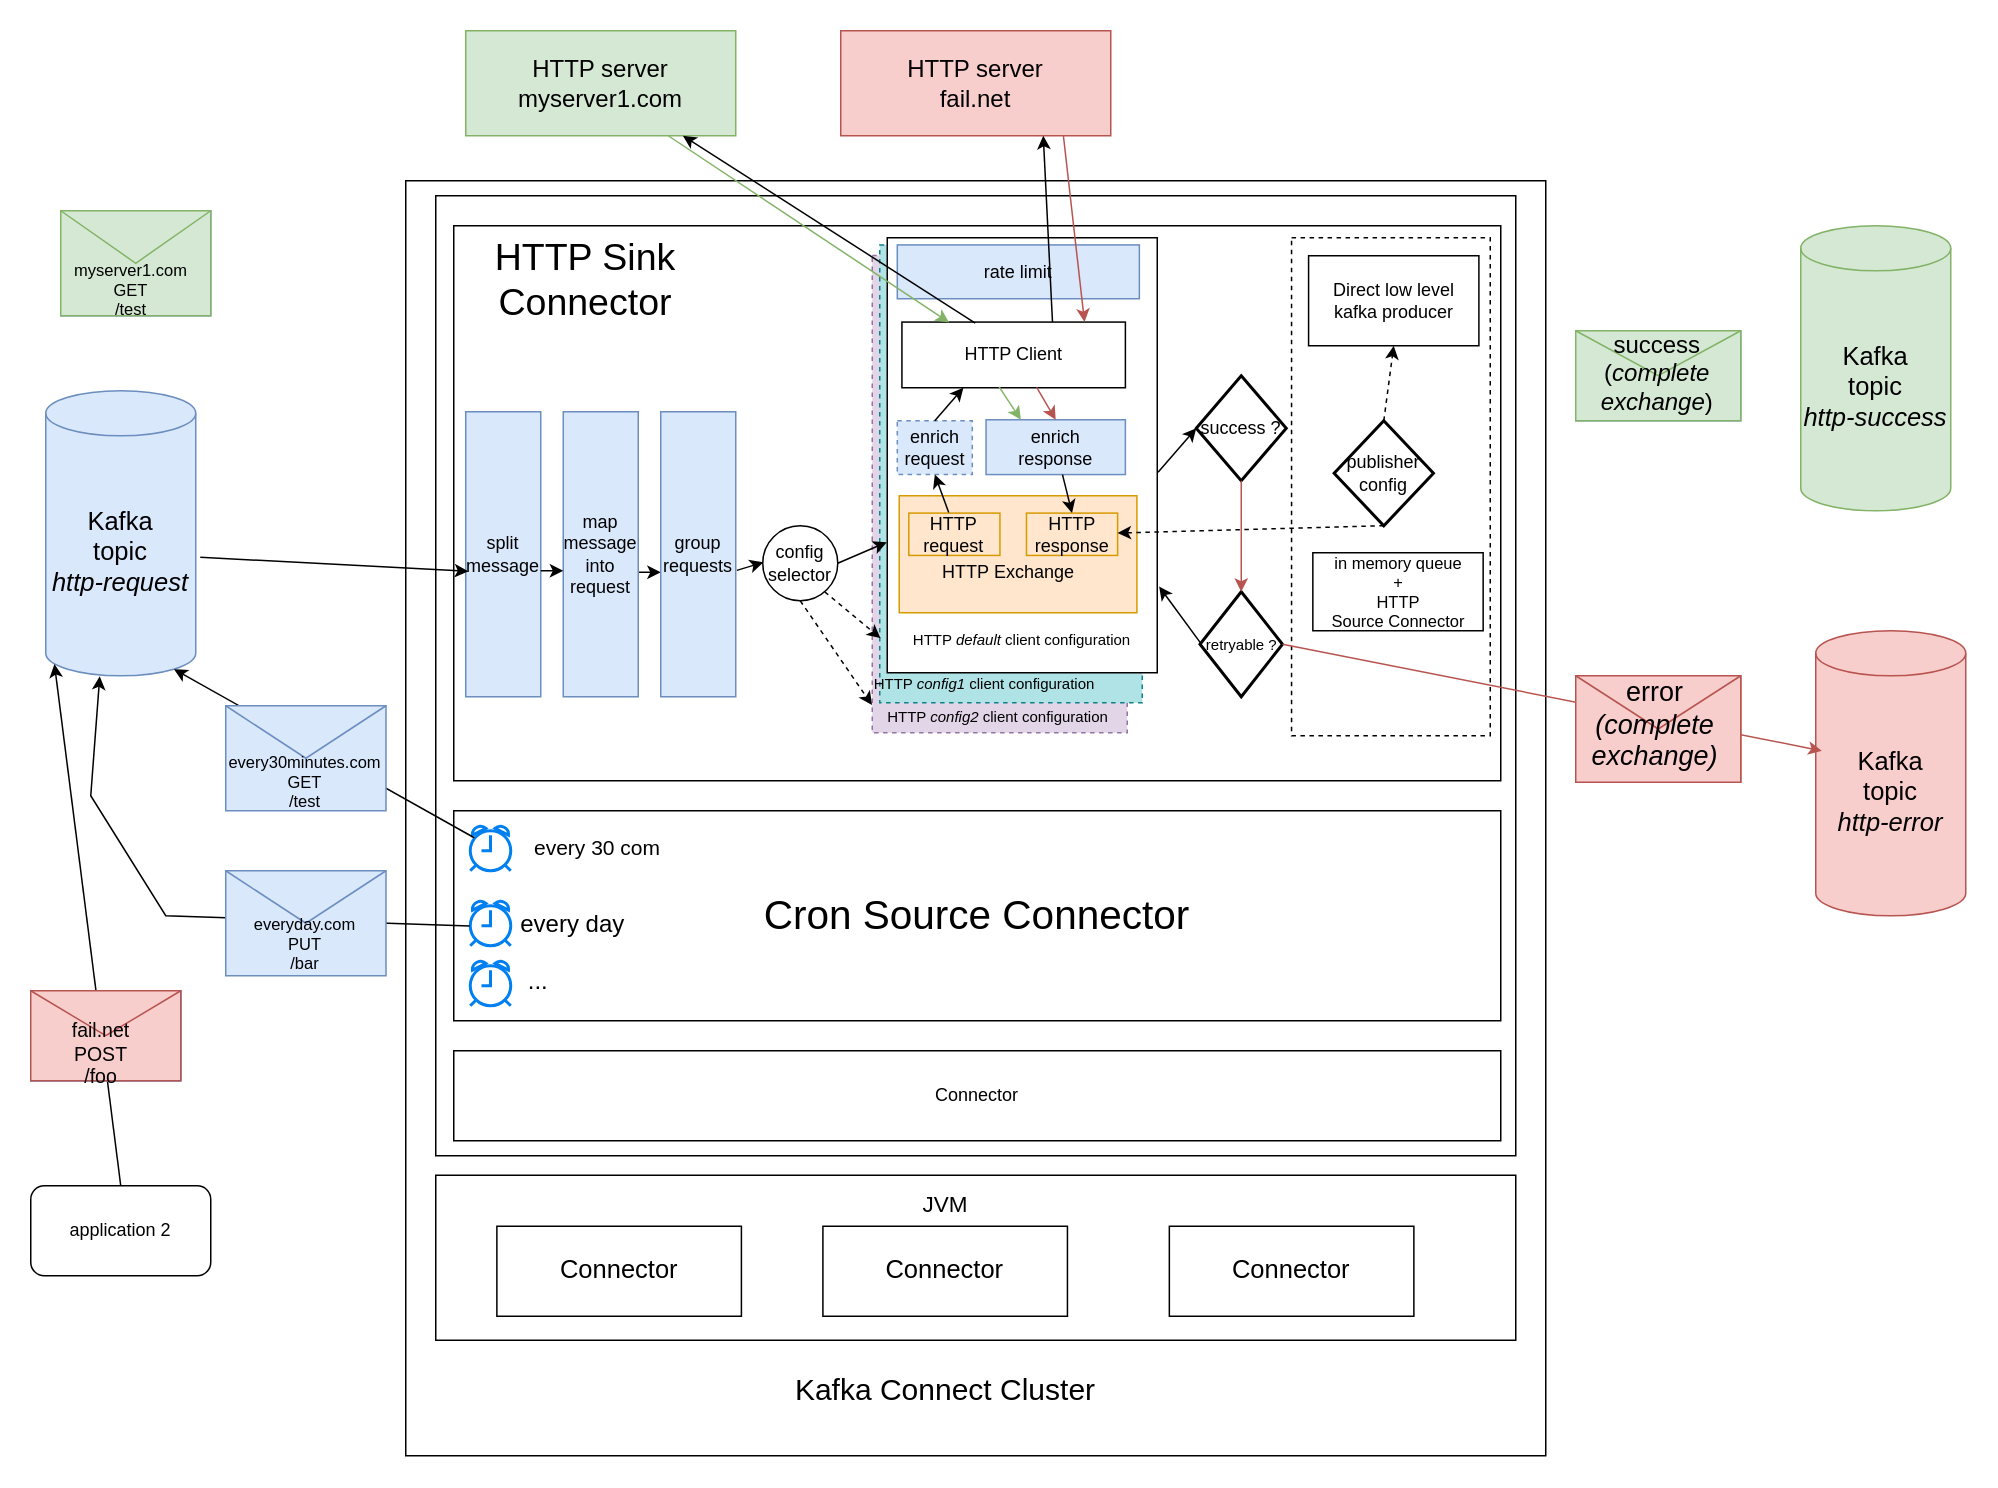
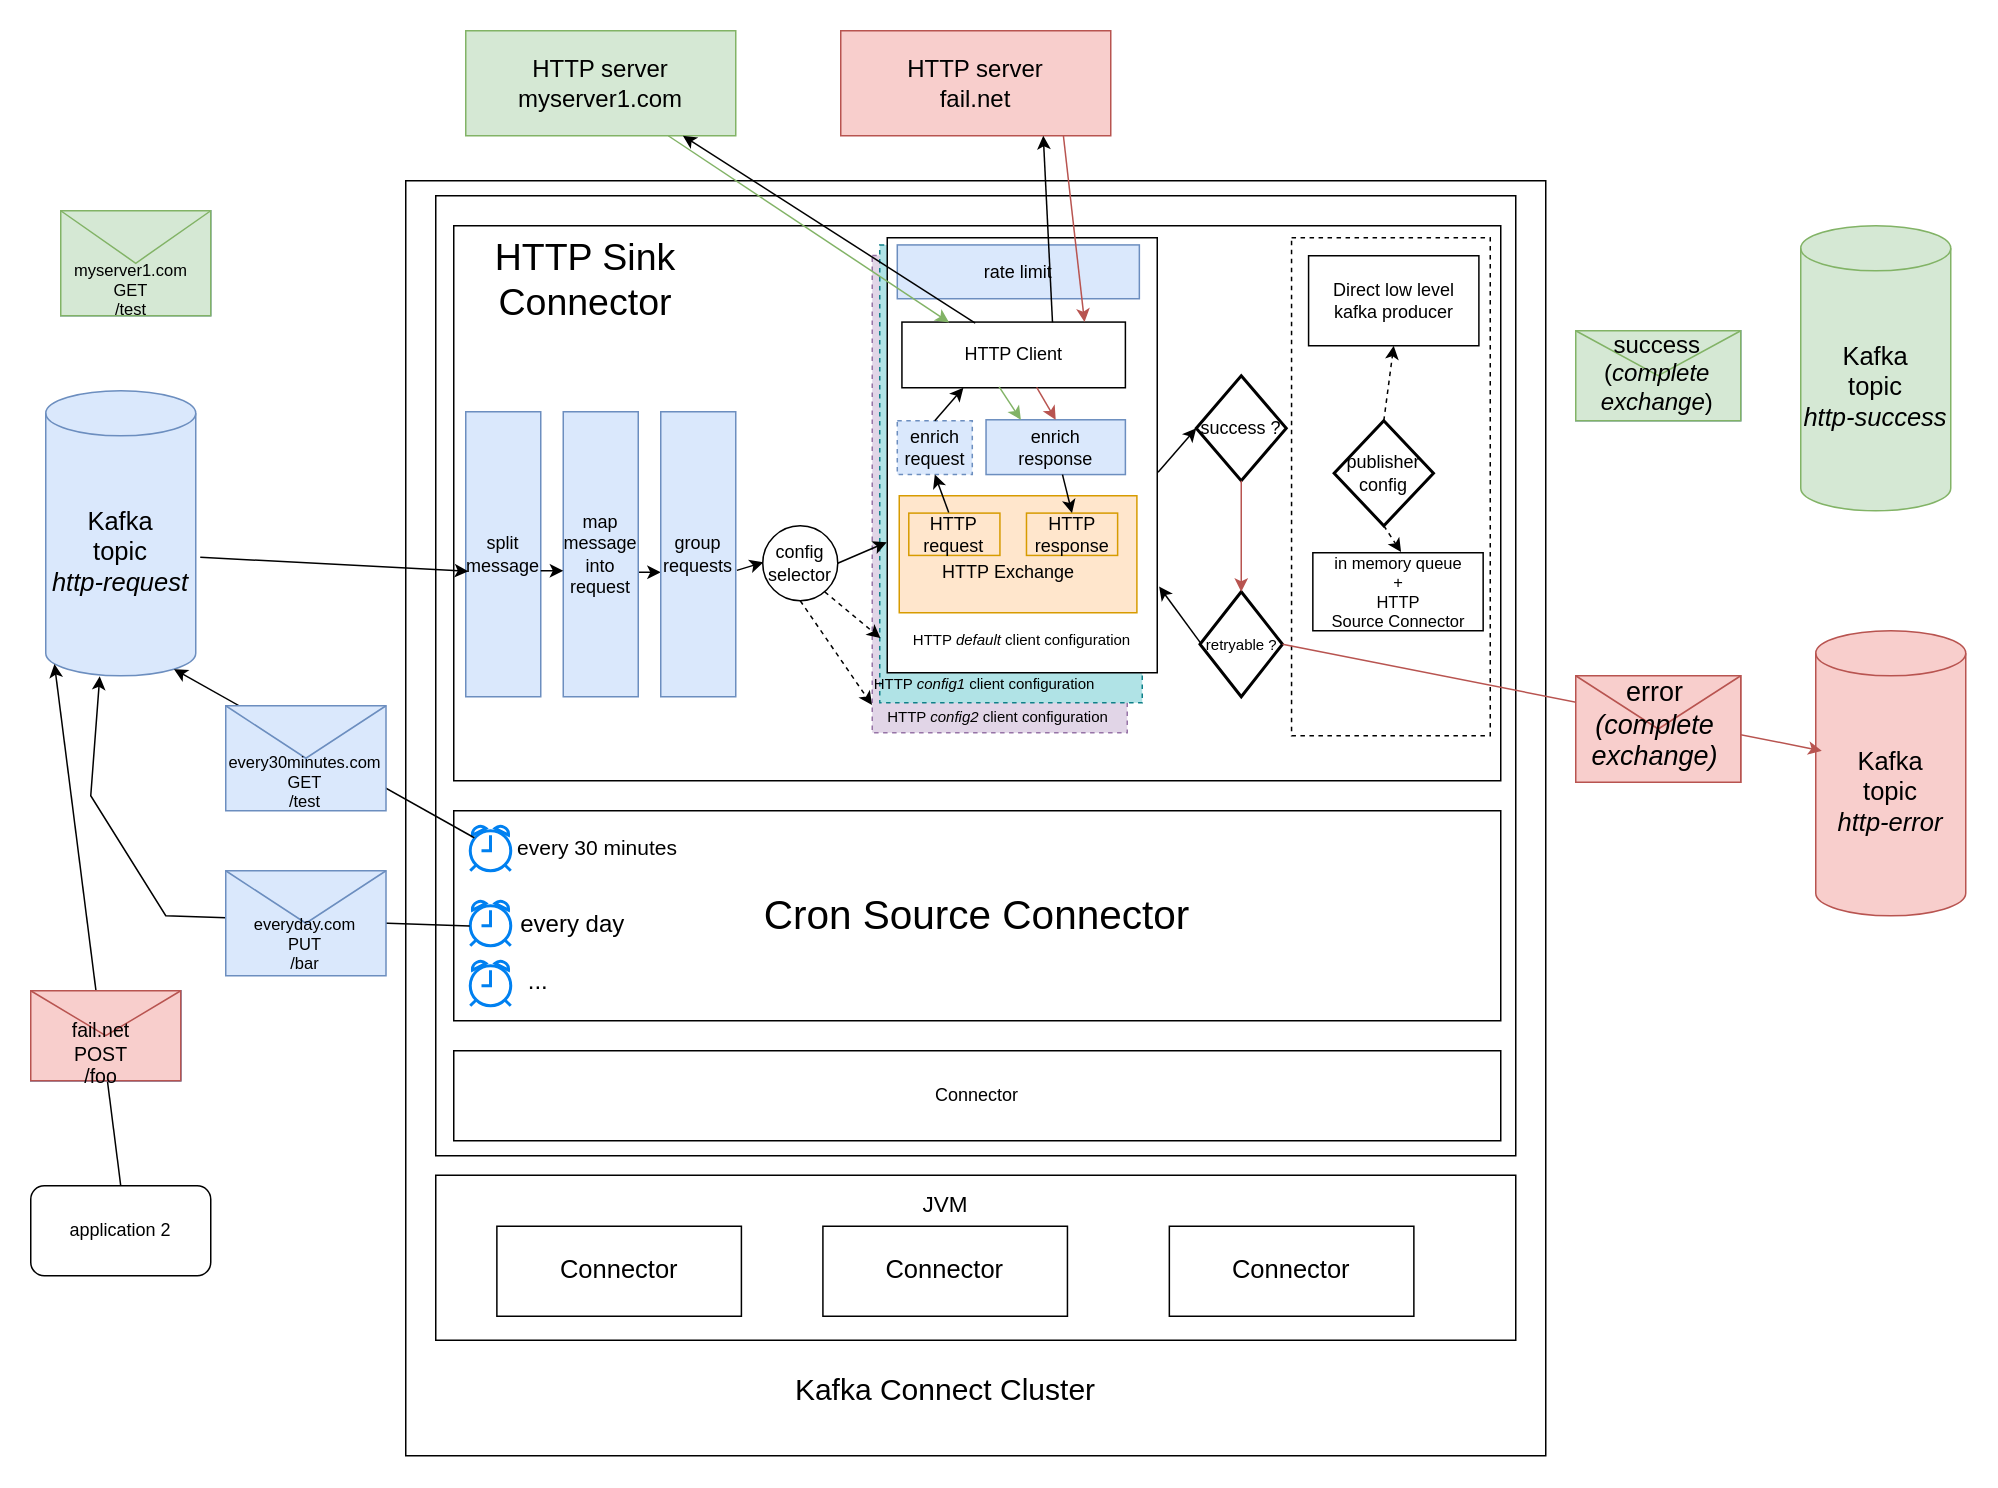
edge "publisher config" -> "HTTP response": now "publisher config" -> "in memory queue + HTTP Source Connector"
node "every 30 com": label "every 30 com" -> "every 30 minutes"
